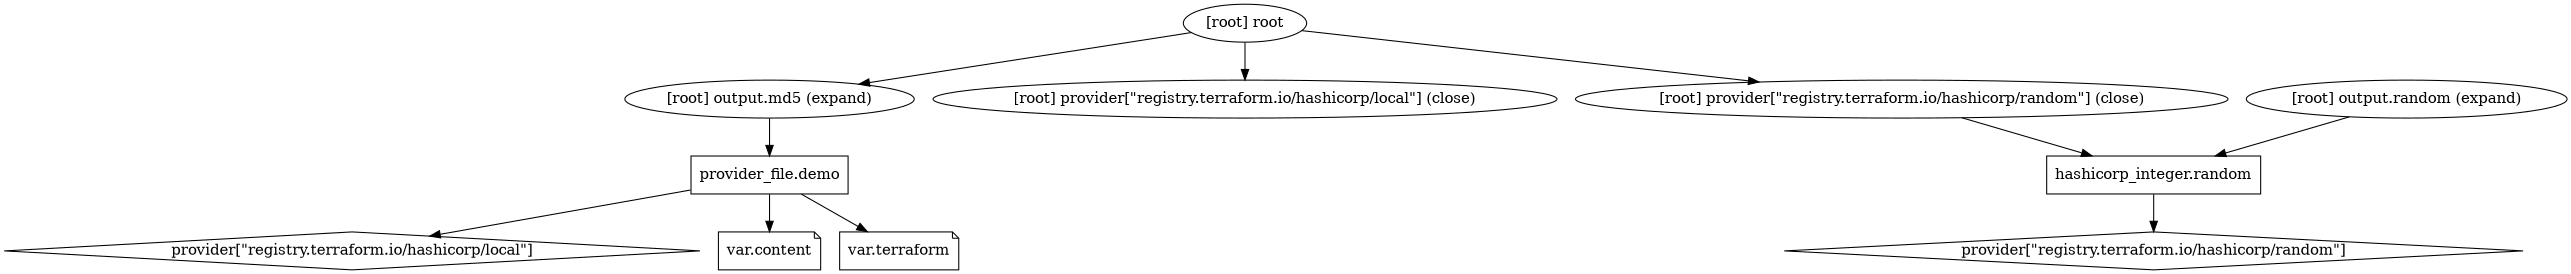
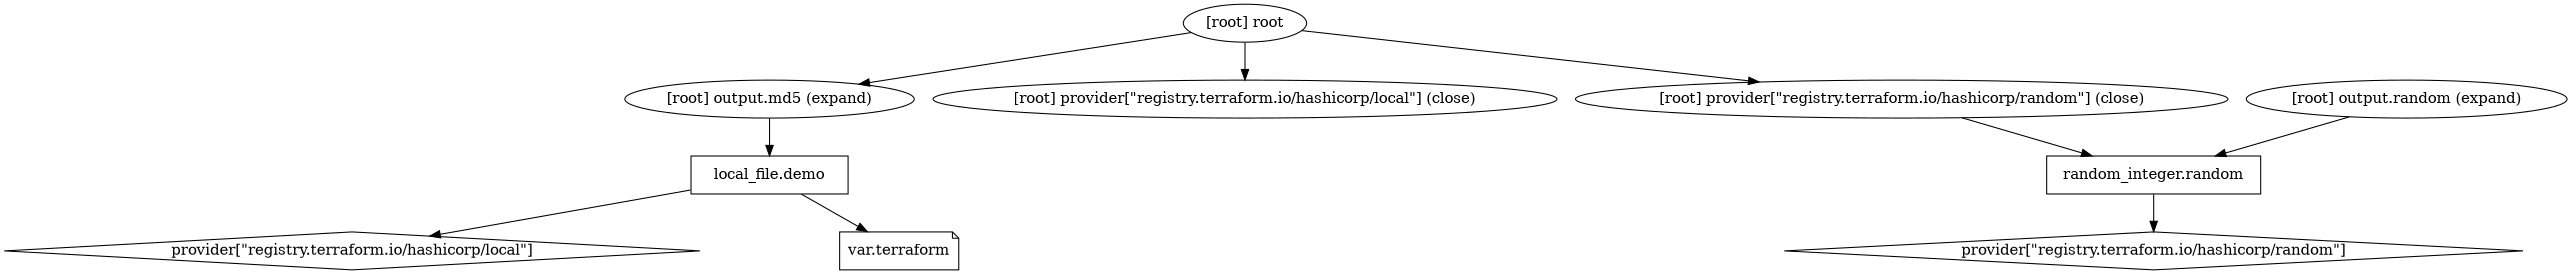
node "provider_file.demo": label "provider_file.demo" -> "local_file.demo"
node "hashicorp_integer.random": label "hashicorp_integer.random" -> "random_integer.random"
node "var.content": removed
